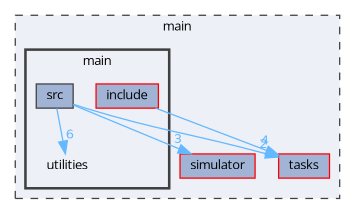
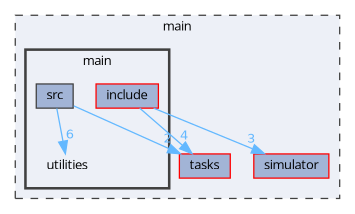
edge "src" -> "simulator": now "include" -> "simulator"
